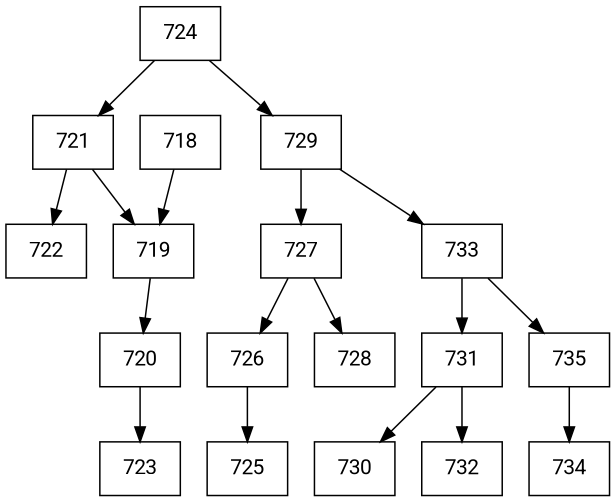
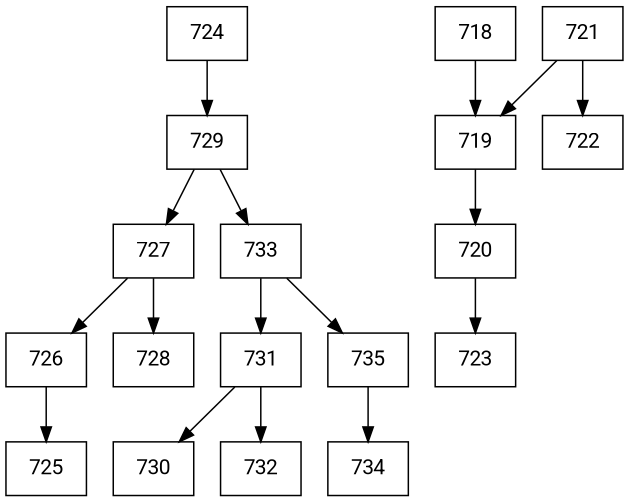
edge "724" -> "721": removed
